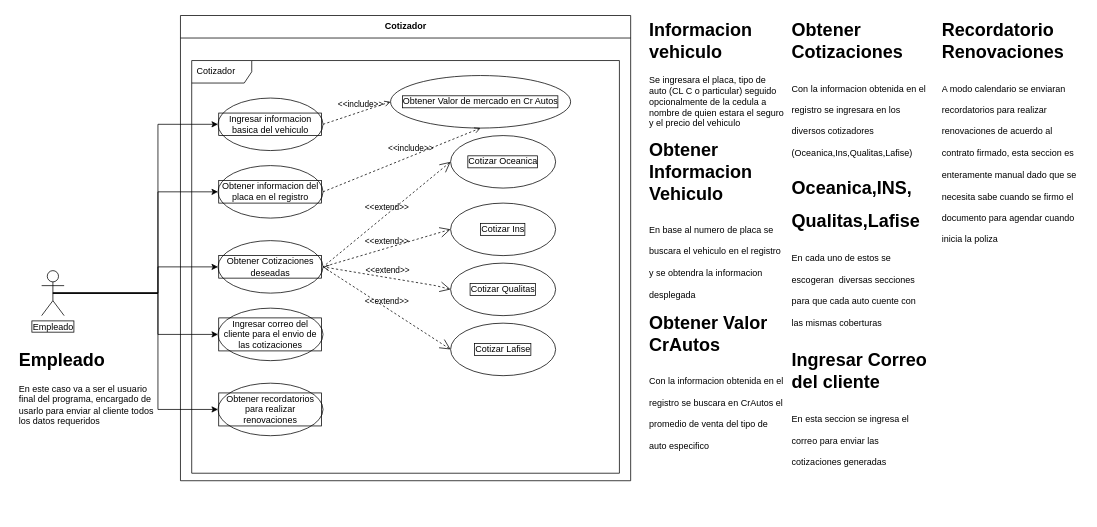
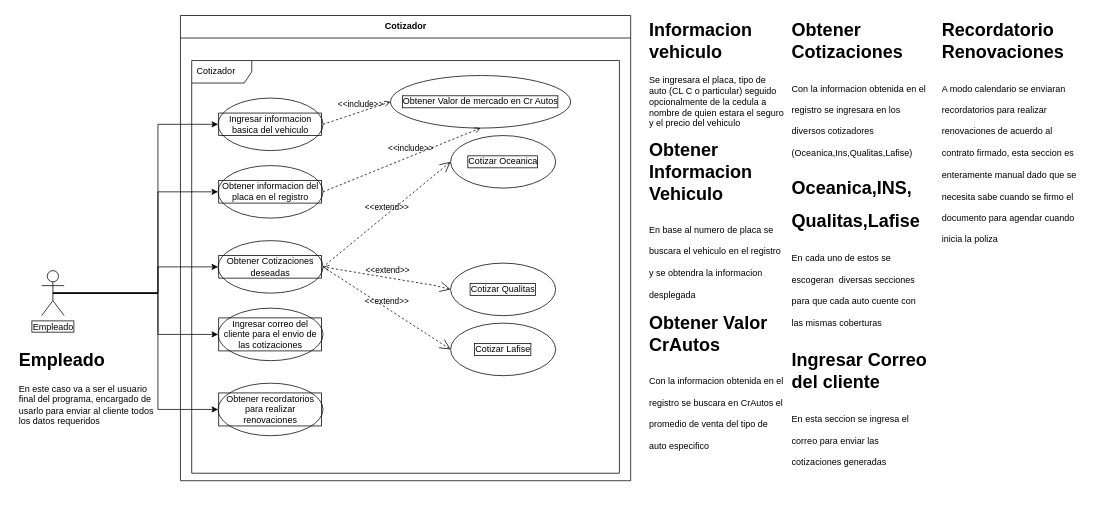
node "Cotizar Ins": removed
edge "Obtener Cotizaciones deseadas" -> "Cotizar Ins": removed, label "<<extend>>"
